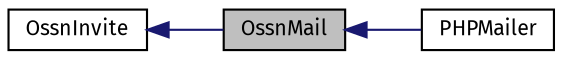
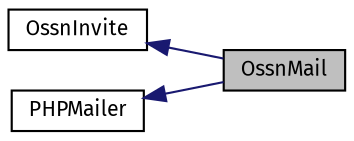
edge "PHPMailer" -> "OssnMail": reversed
